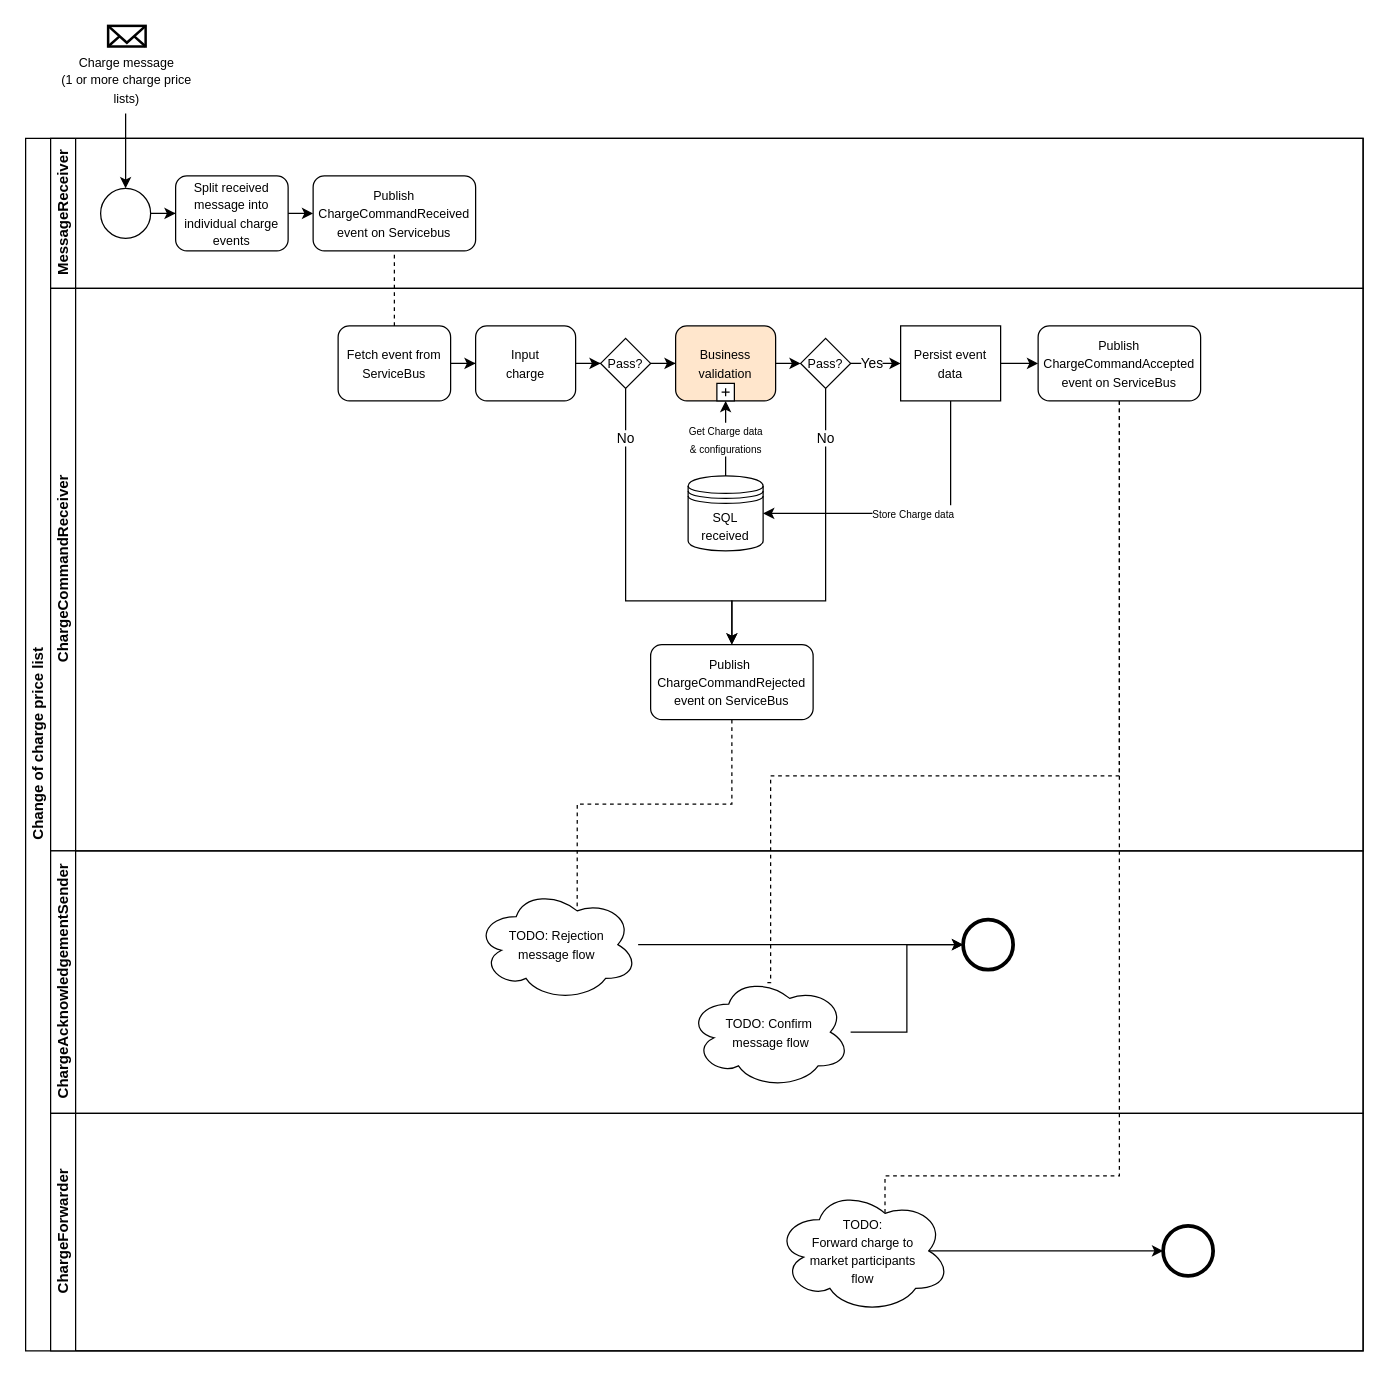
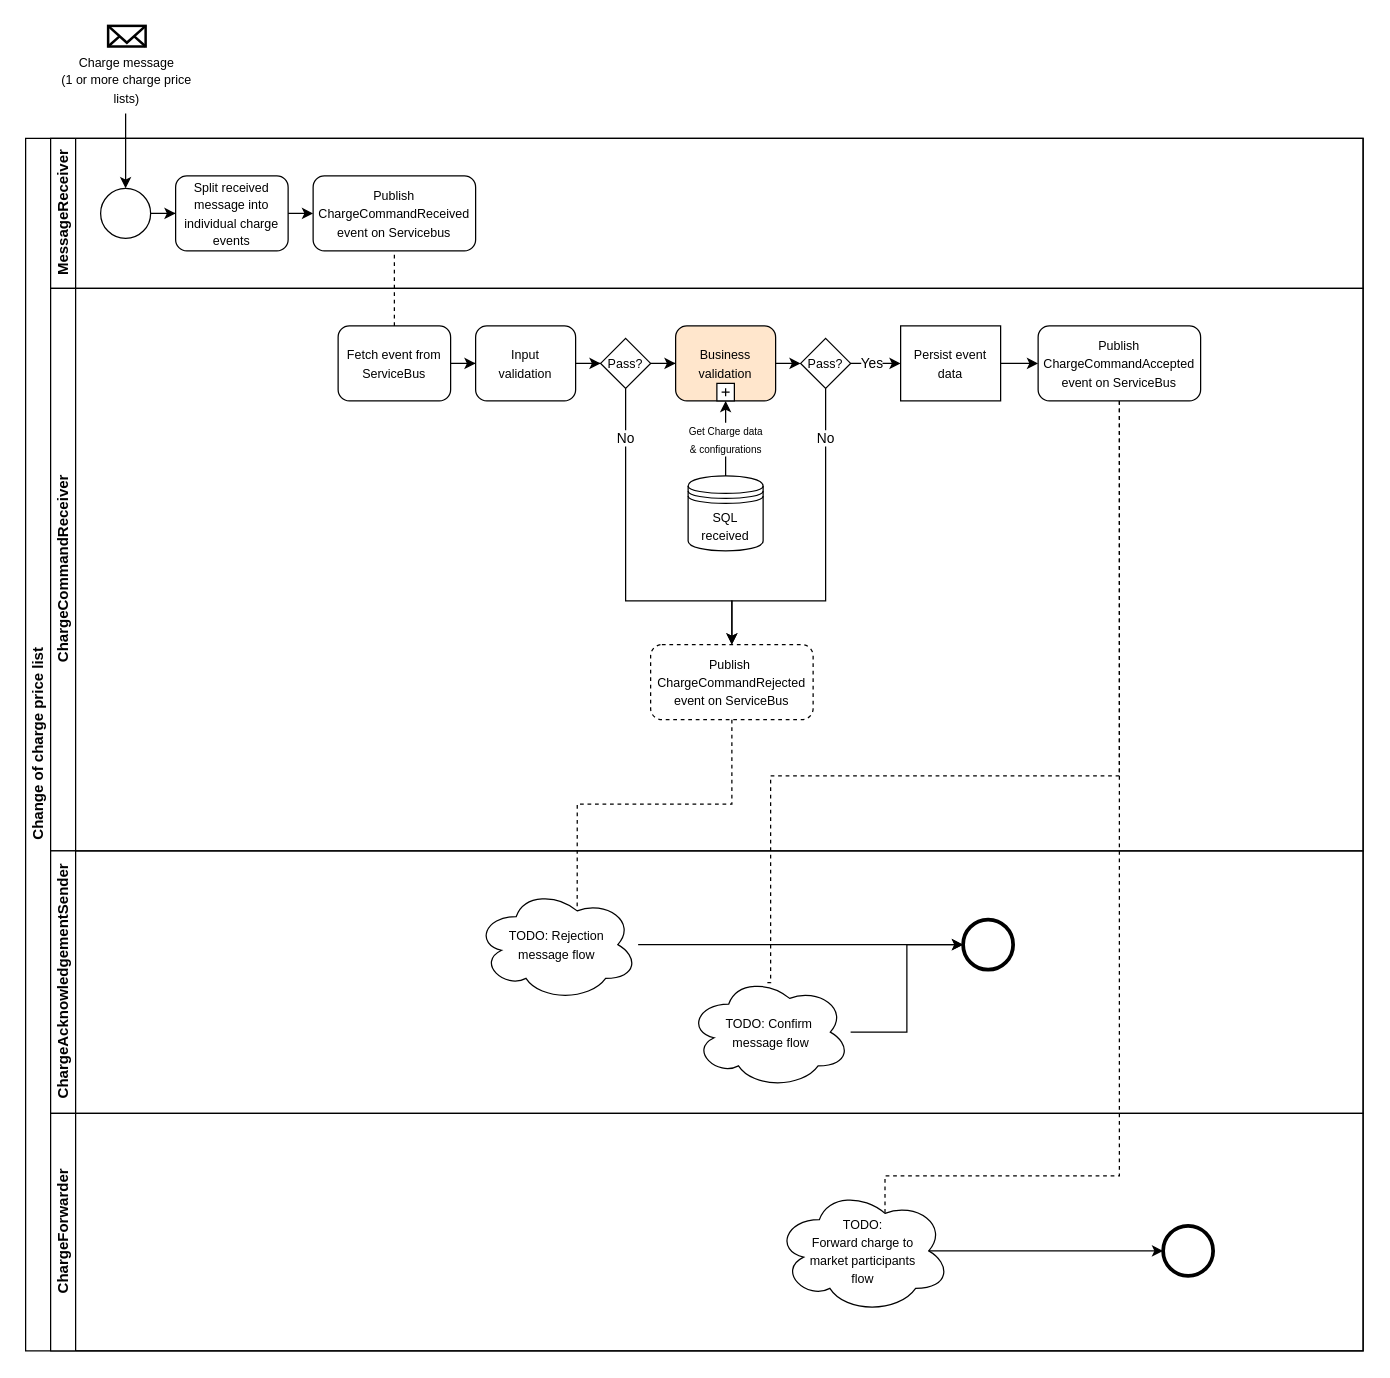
node "Input charge": label "Input charge" -> "Input validation"
edge "Persist event data" -> "SQL received": removed, label "Store Charge data"
node "Publish ChargeCommandRejected event on ServiceBus": style solid -> dashed
